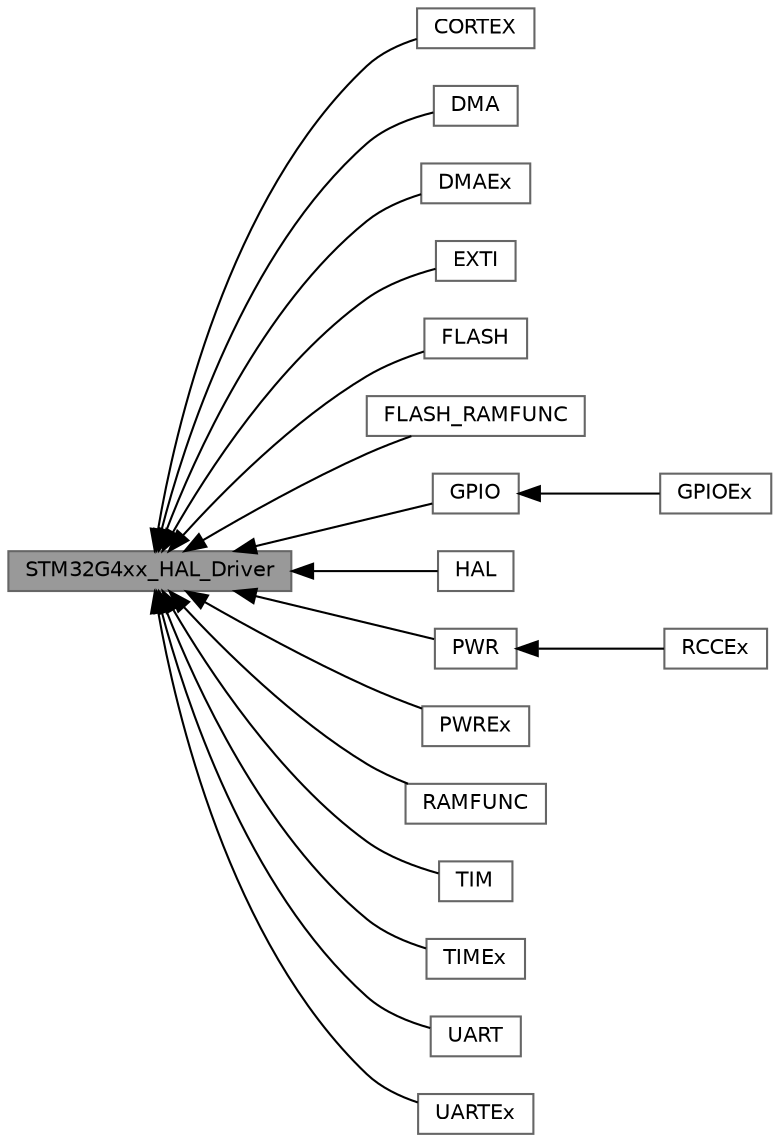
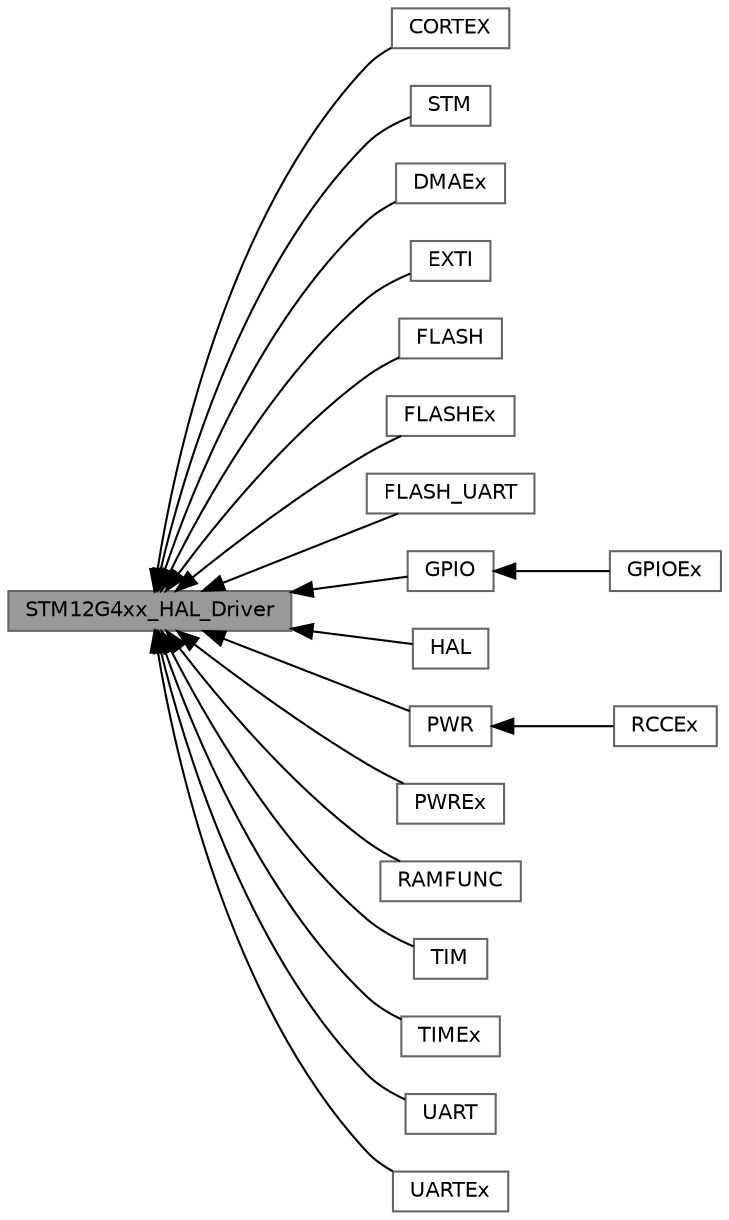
node "DMA": label "DMA" -> "STM"
node "FLASHEx": added
node "FLASH_RAMFUNC": label "FLASH_RAMFUNC" -> "FLASH_UART"
node "STM32G4xx_HAL_Driver": label "STM32G4xx_HAL_Driver" -> "STM12G4xx_HAL_Driver"
